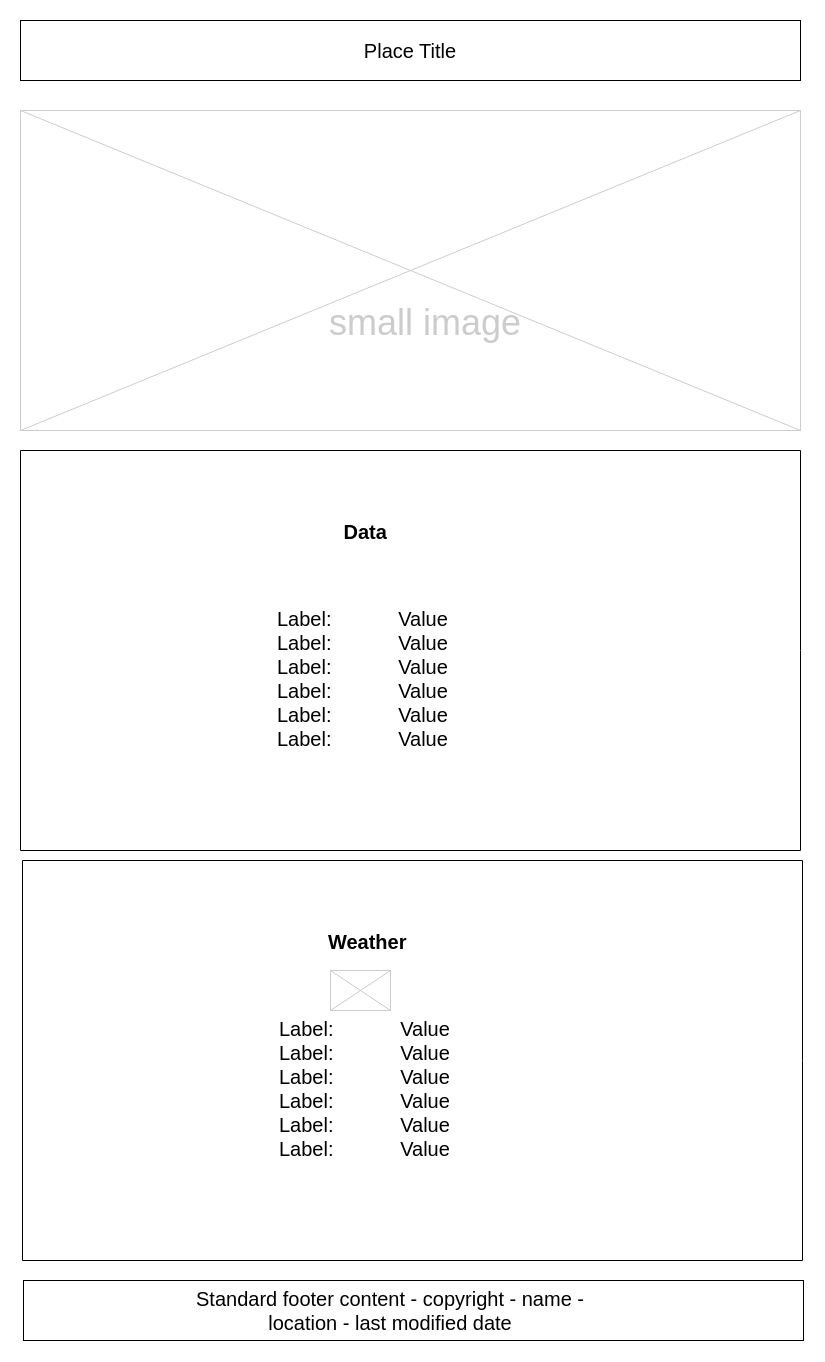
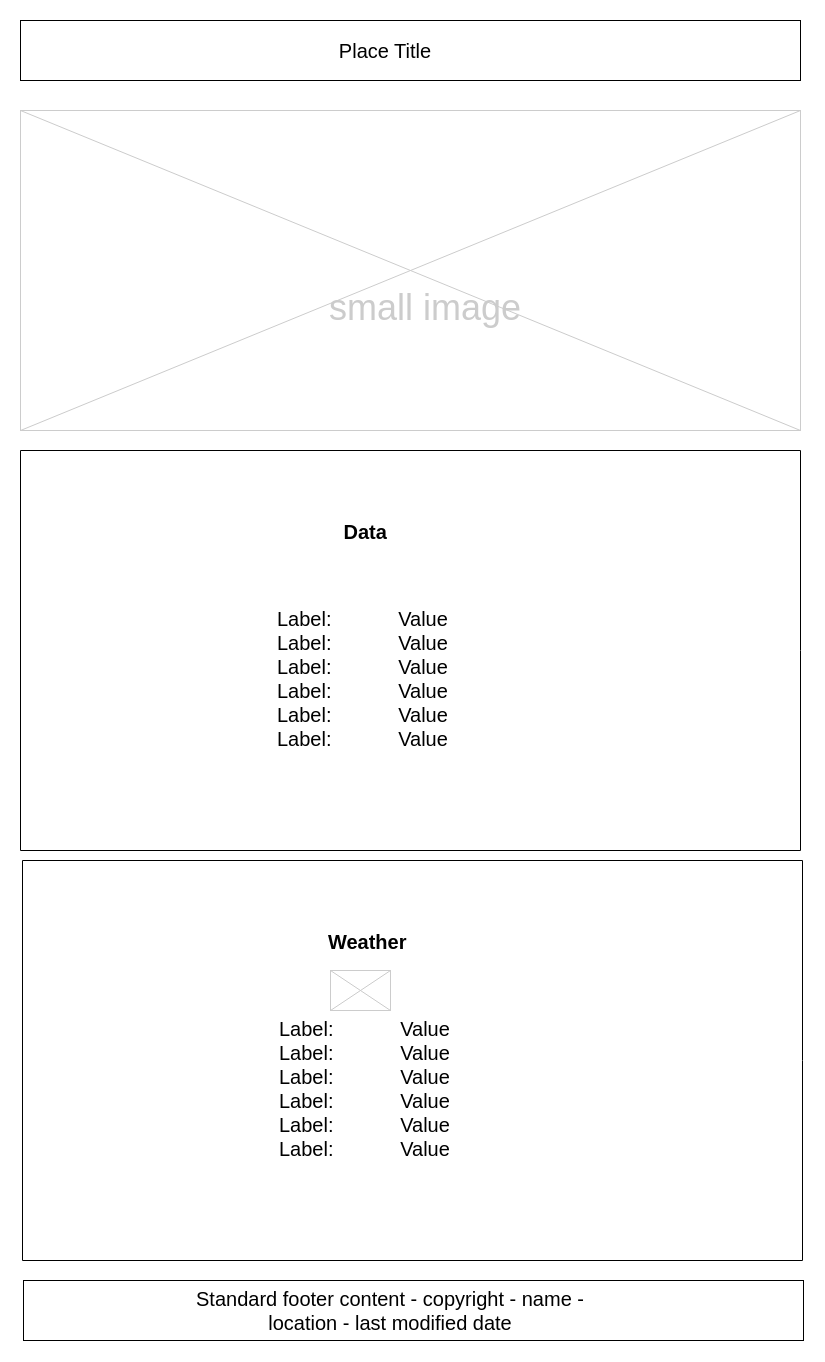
node "Place Title": moved (411, 51) -> (386, 51)
node "small image": moved (426, 321) -> (426, 306)
